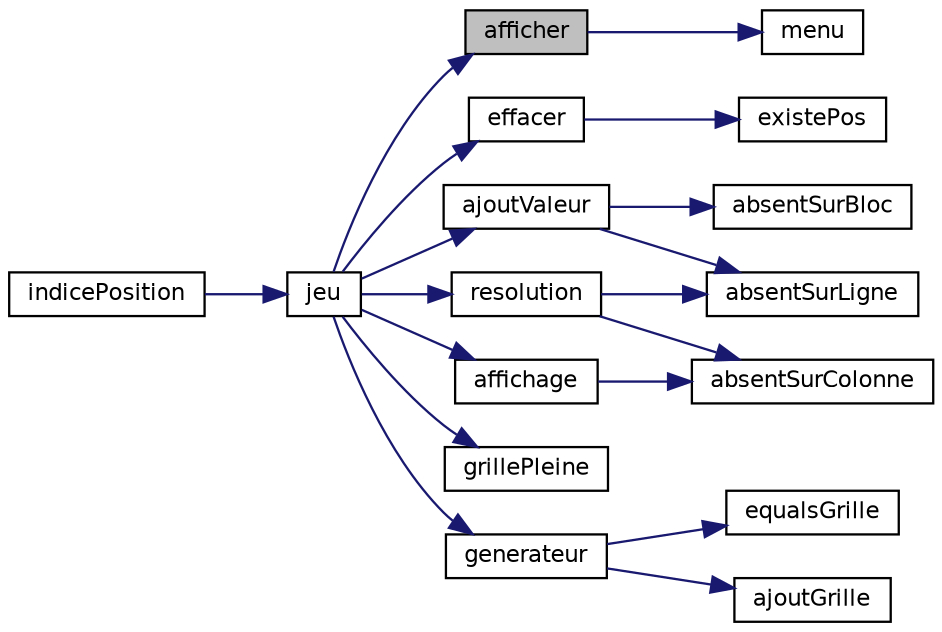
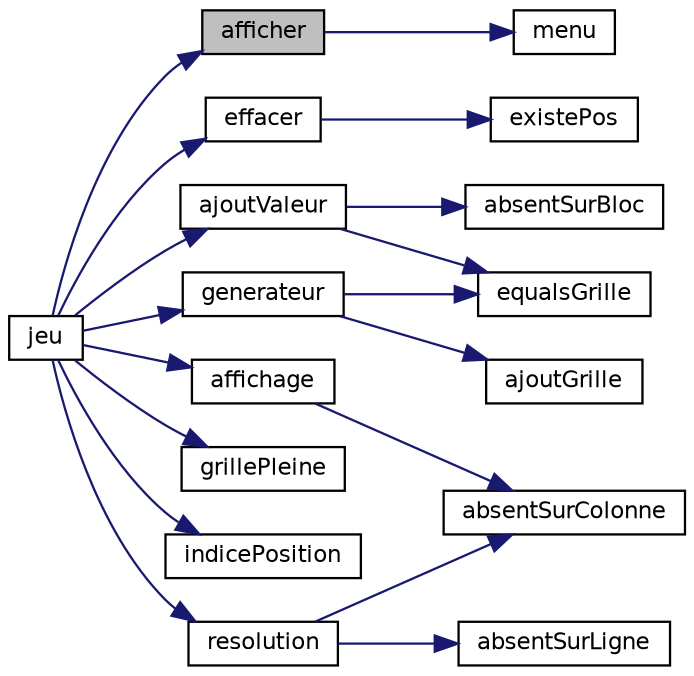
edge "ajoutValeur" -> "absentSurLigne": now "ajoutValeur" -> "equalsGrille"
edge "indicePosition" -> "jeu": reversed
